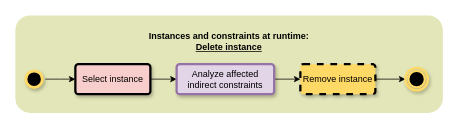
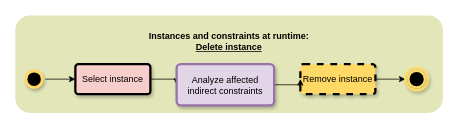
node "Analyze affected indirect constraints": size 98x30 -> 98x41
